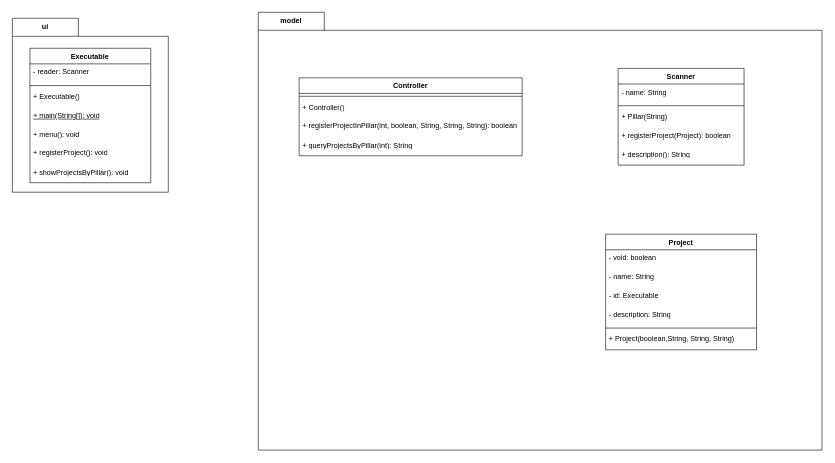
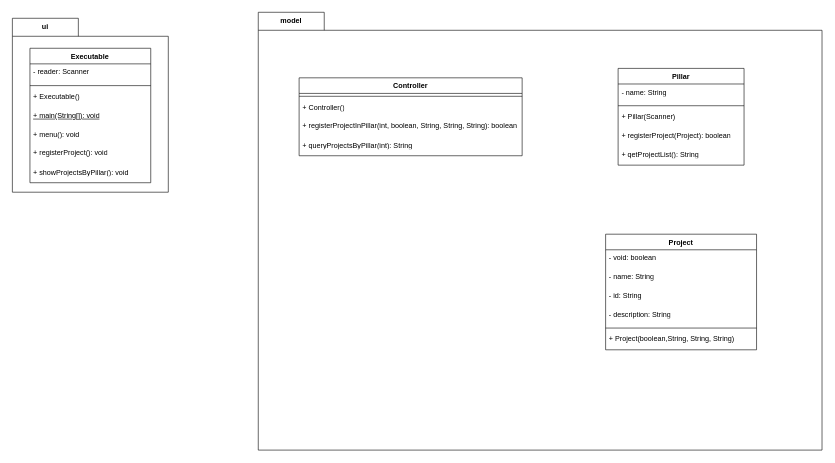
node "Scanner": label "Scanner" -> "Pillar"
node "+ Pillar(String)": label "+ Pillar(String)" -> "+ Pillar(Scanner)"
node "+ description(): String": label "+ description(): String" -> "+ qetProjectList(): String"
node "- id: Executable": label "- id: Executable" -> "- id: String"
